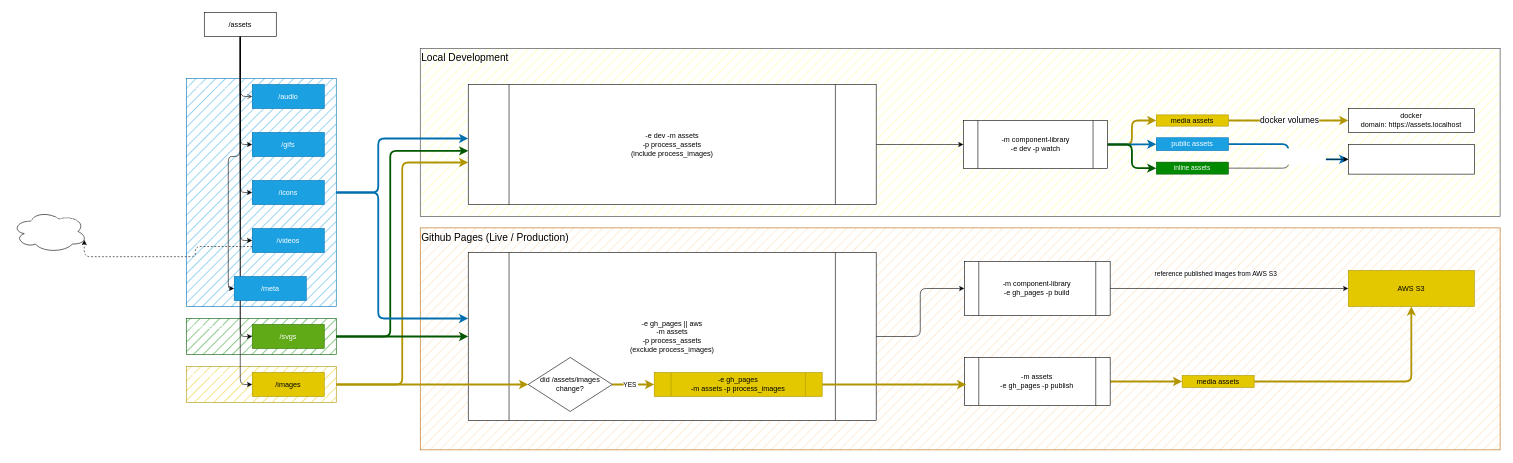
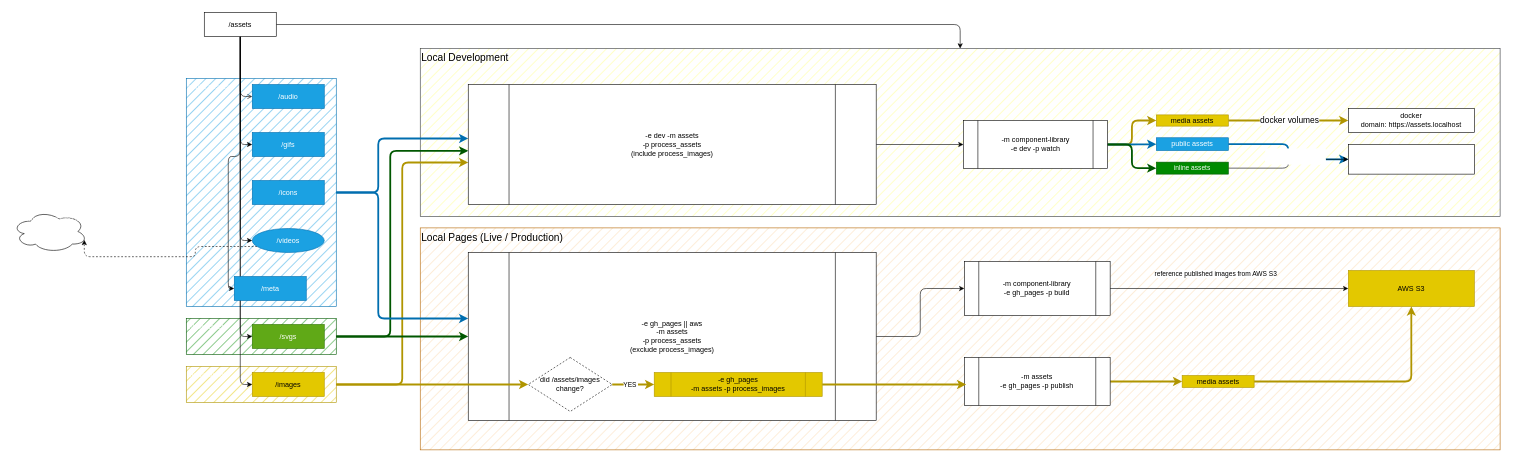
edge "/assets" -> "/icons": now "/assets" -> "Local Development"
node "Github Pages (Live / Production)": label "Github Pages (Live / Production)" -> "Local Pages (Live / Production)"
node "/videos": shape rectangle -> ellipse
node "did /assets/images change?": style solid -> dashed
